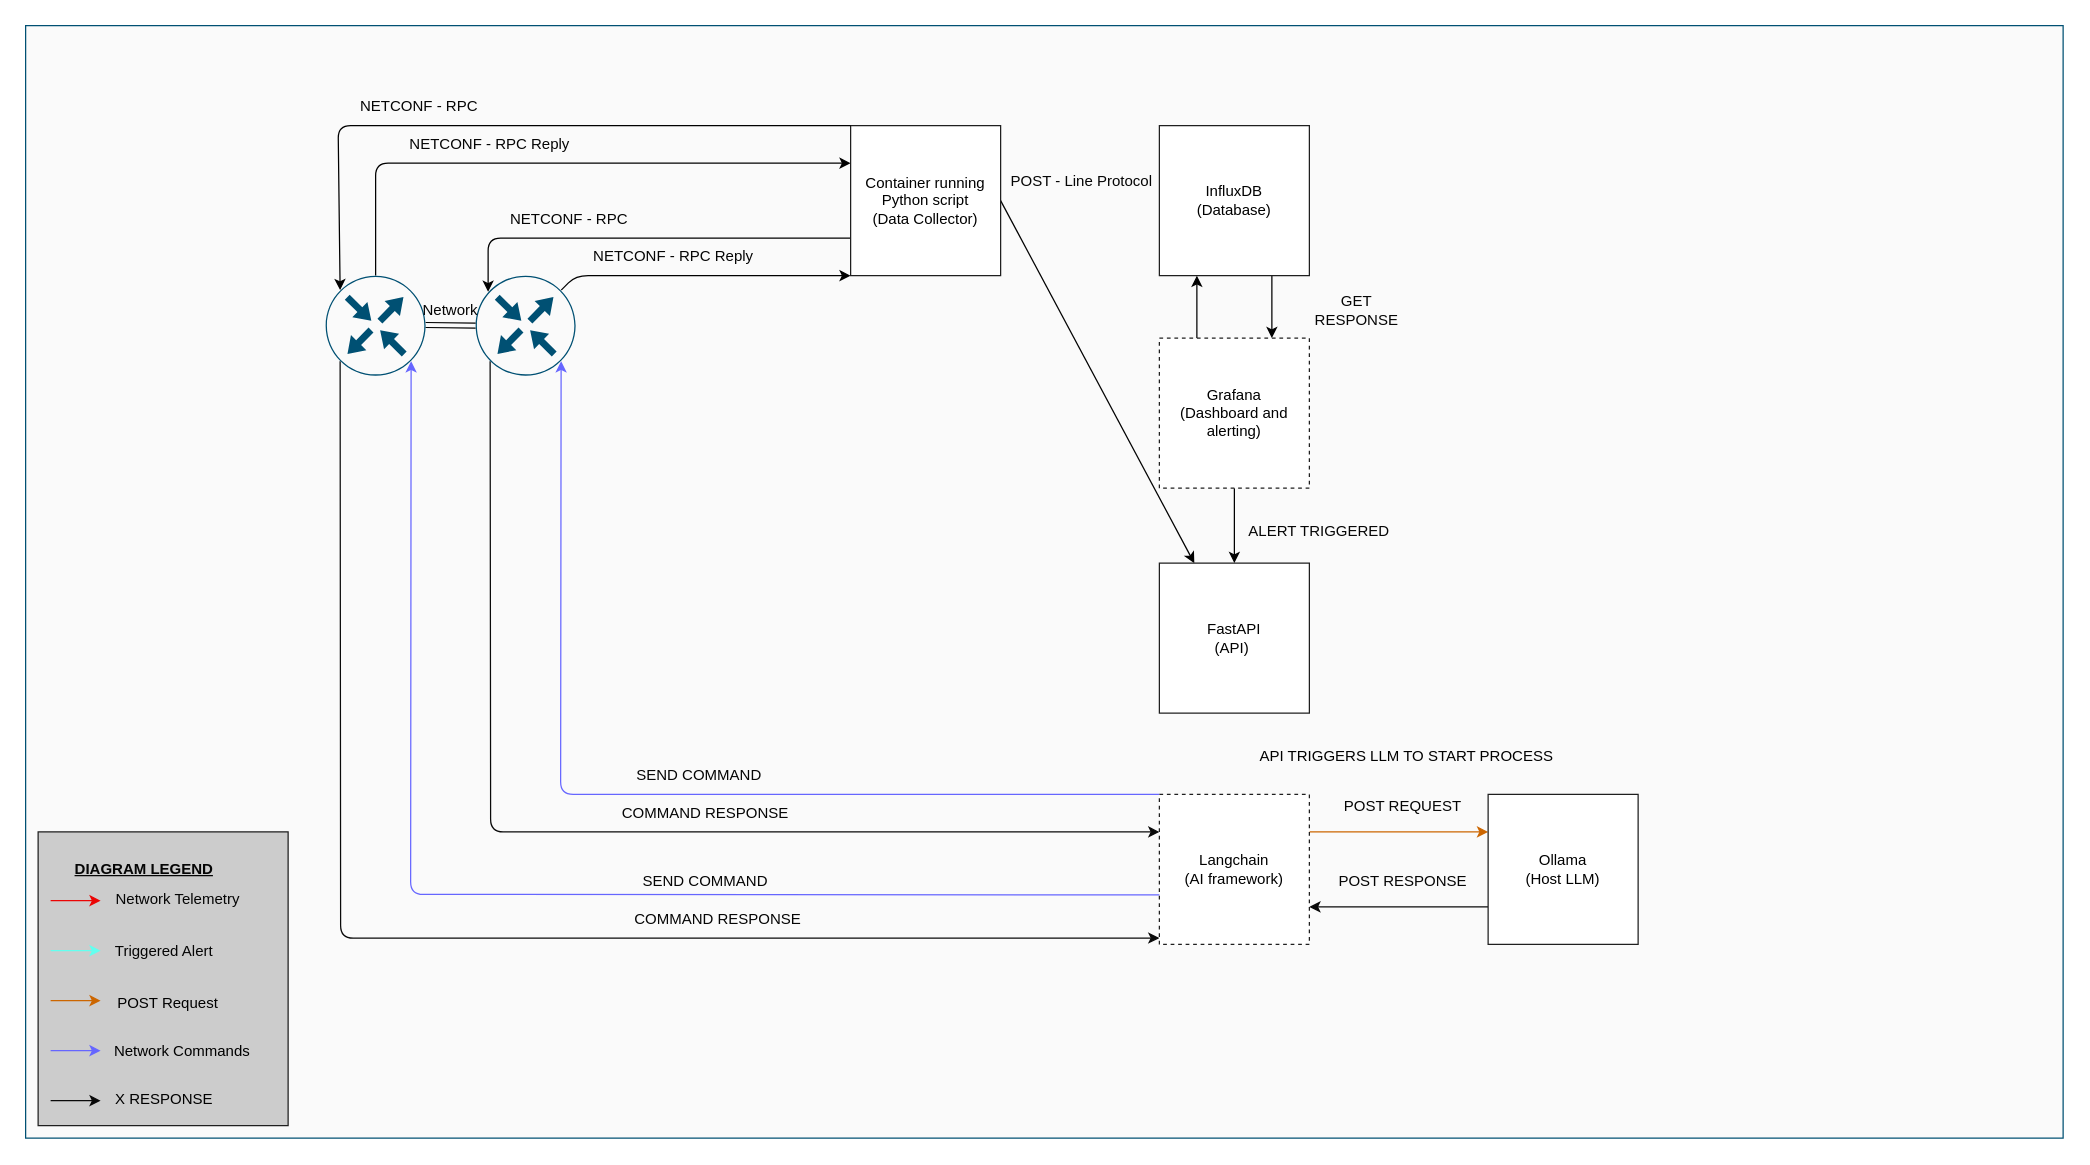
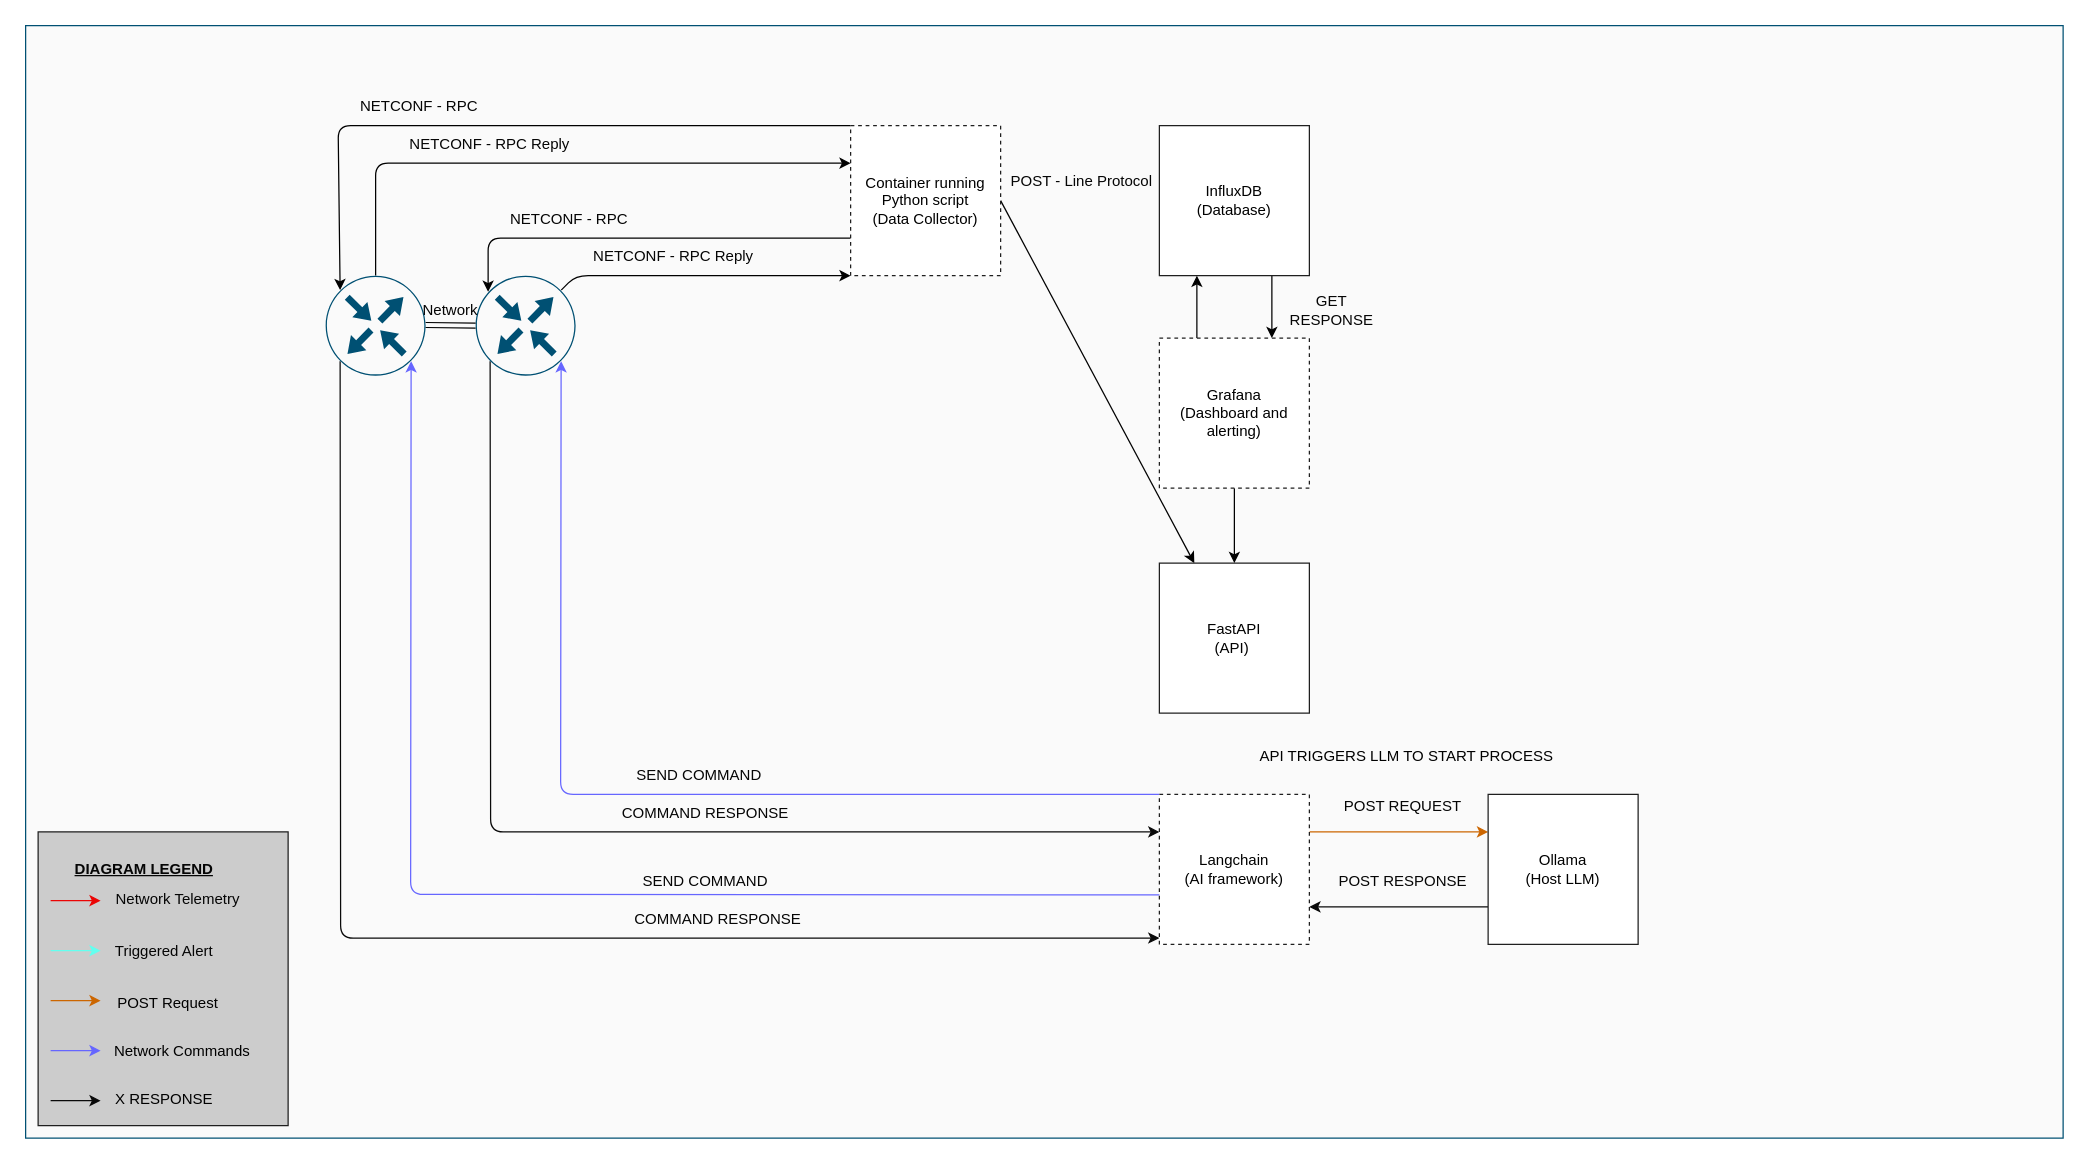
node "Container running Python script (Data Collector)": style solid -> dashed
node "GET RESPONSE": moved (1357, 311) -> (1332, 311)
node "ALERT TRIGGERED": removed
